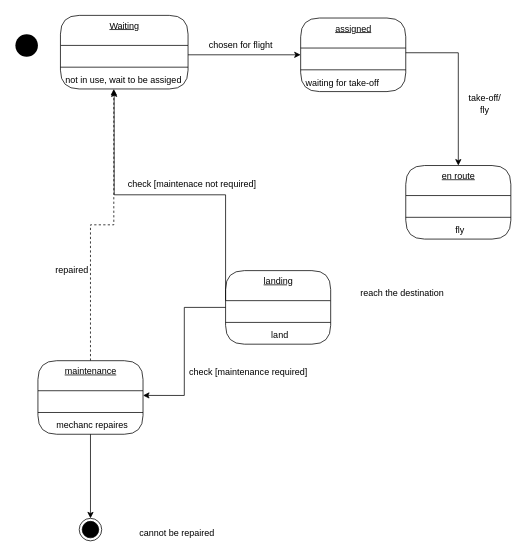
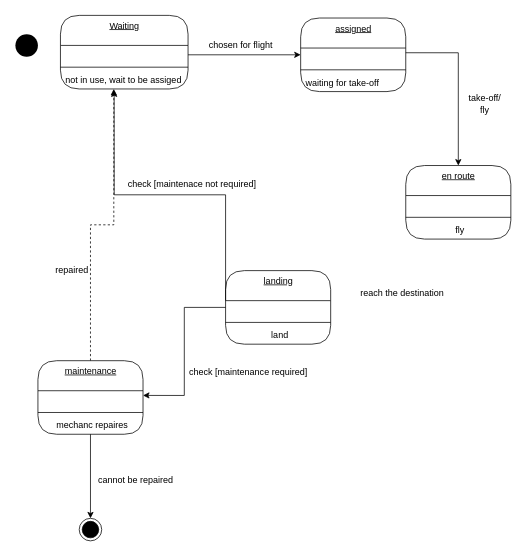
node "cannot be repaired": moved (177, 533) -> (135, 480)
